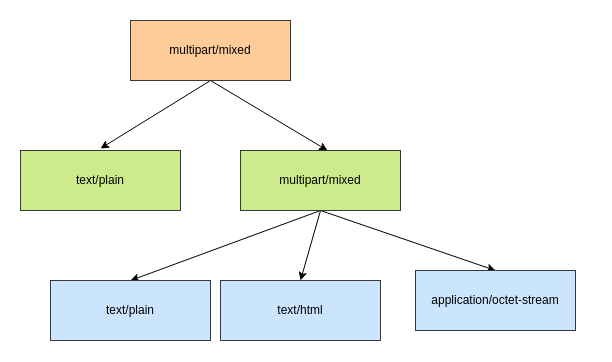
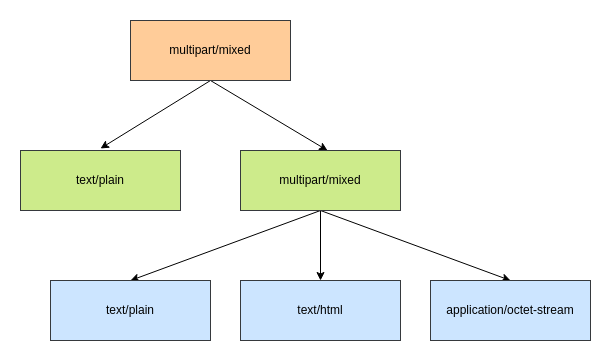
node "application/octet-stream": moved (496, 301) -> (511, 311)
node "text/html": moved (301, 311) -> (321, 311)
